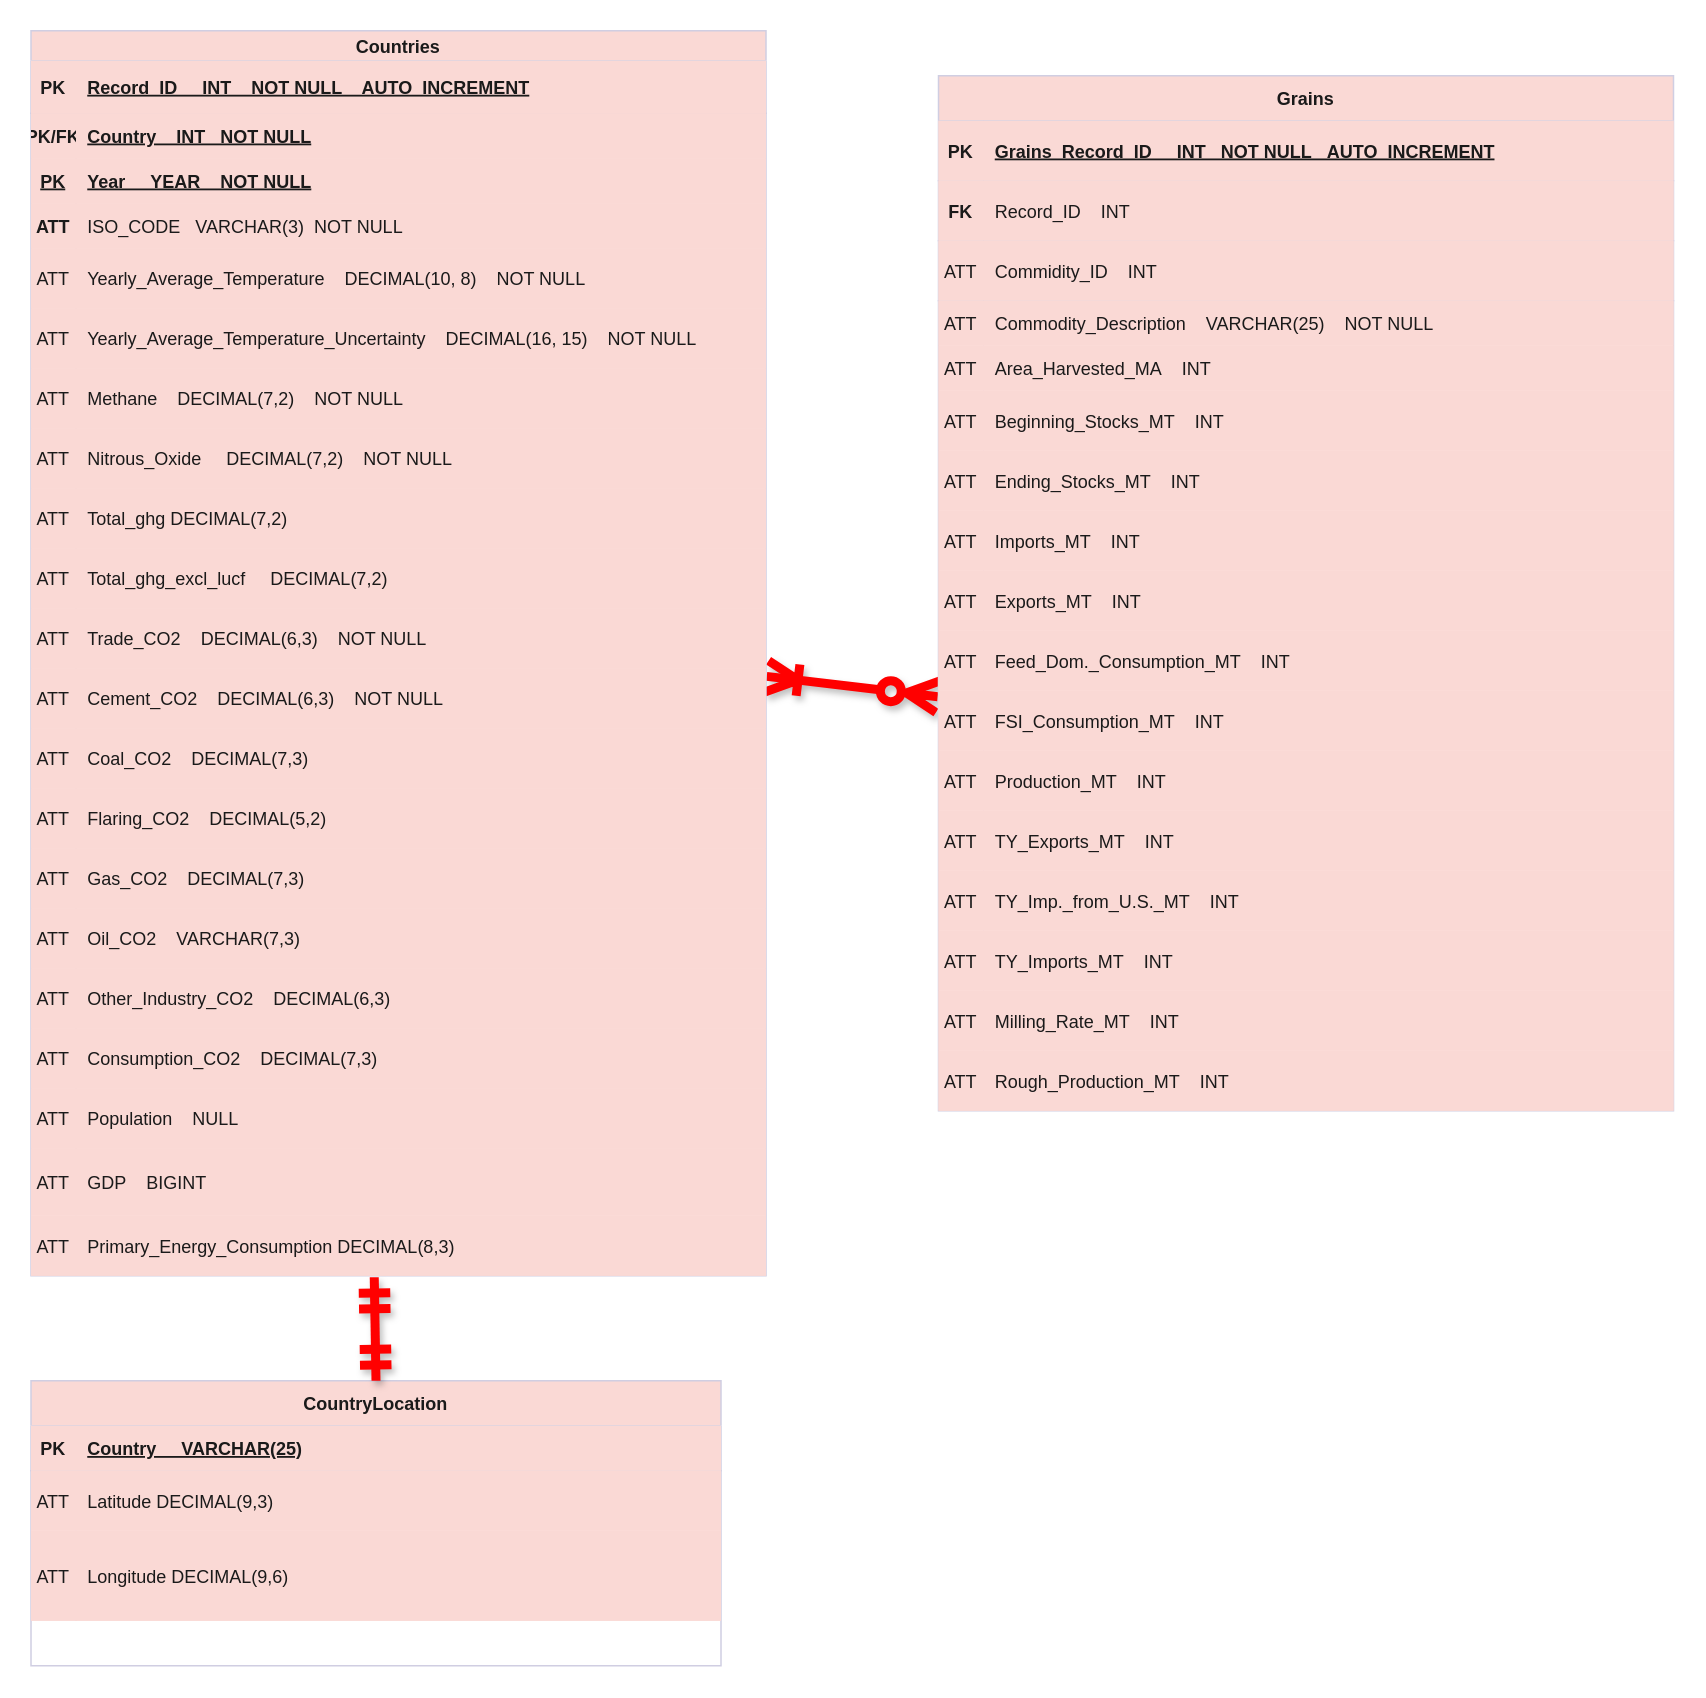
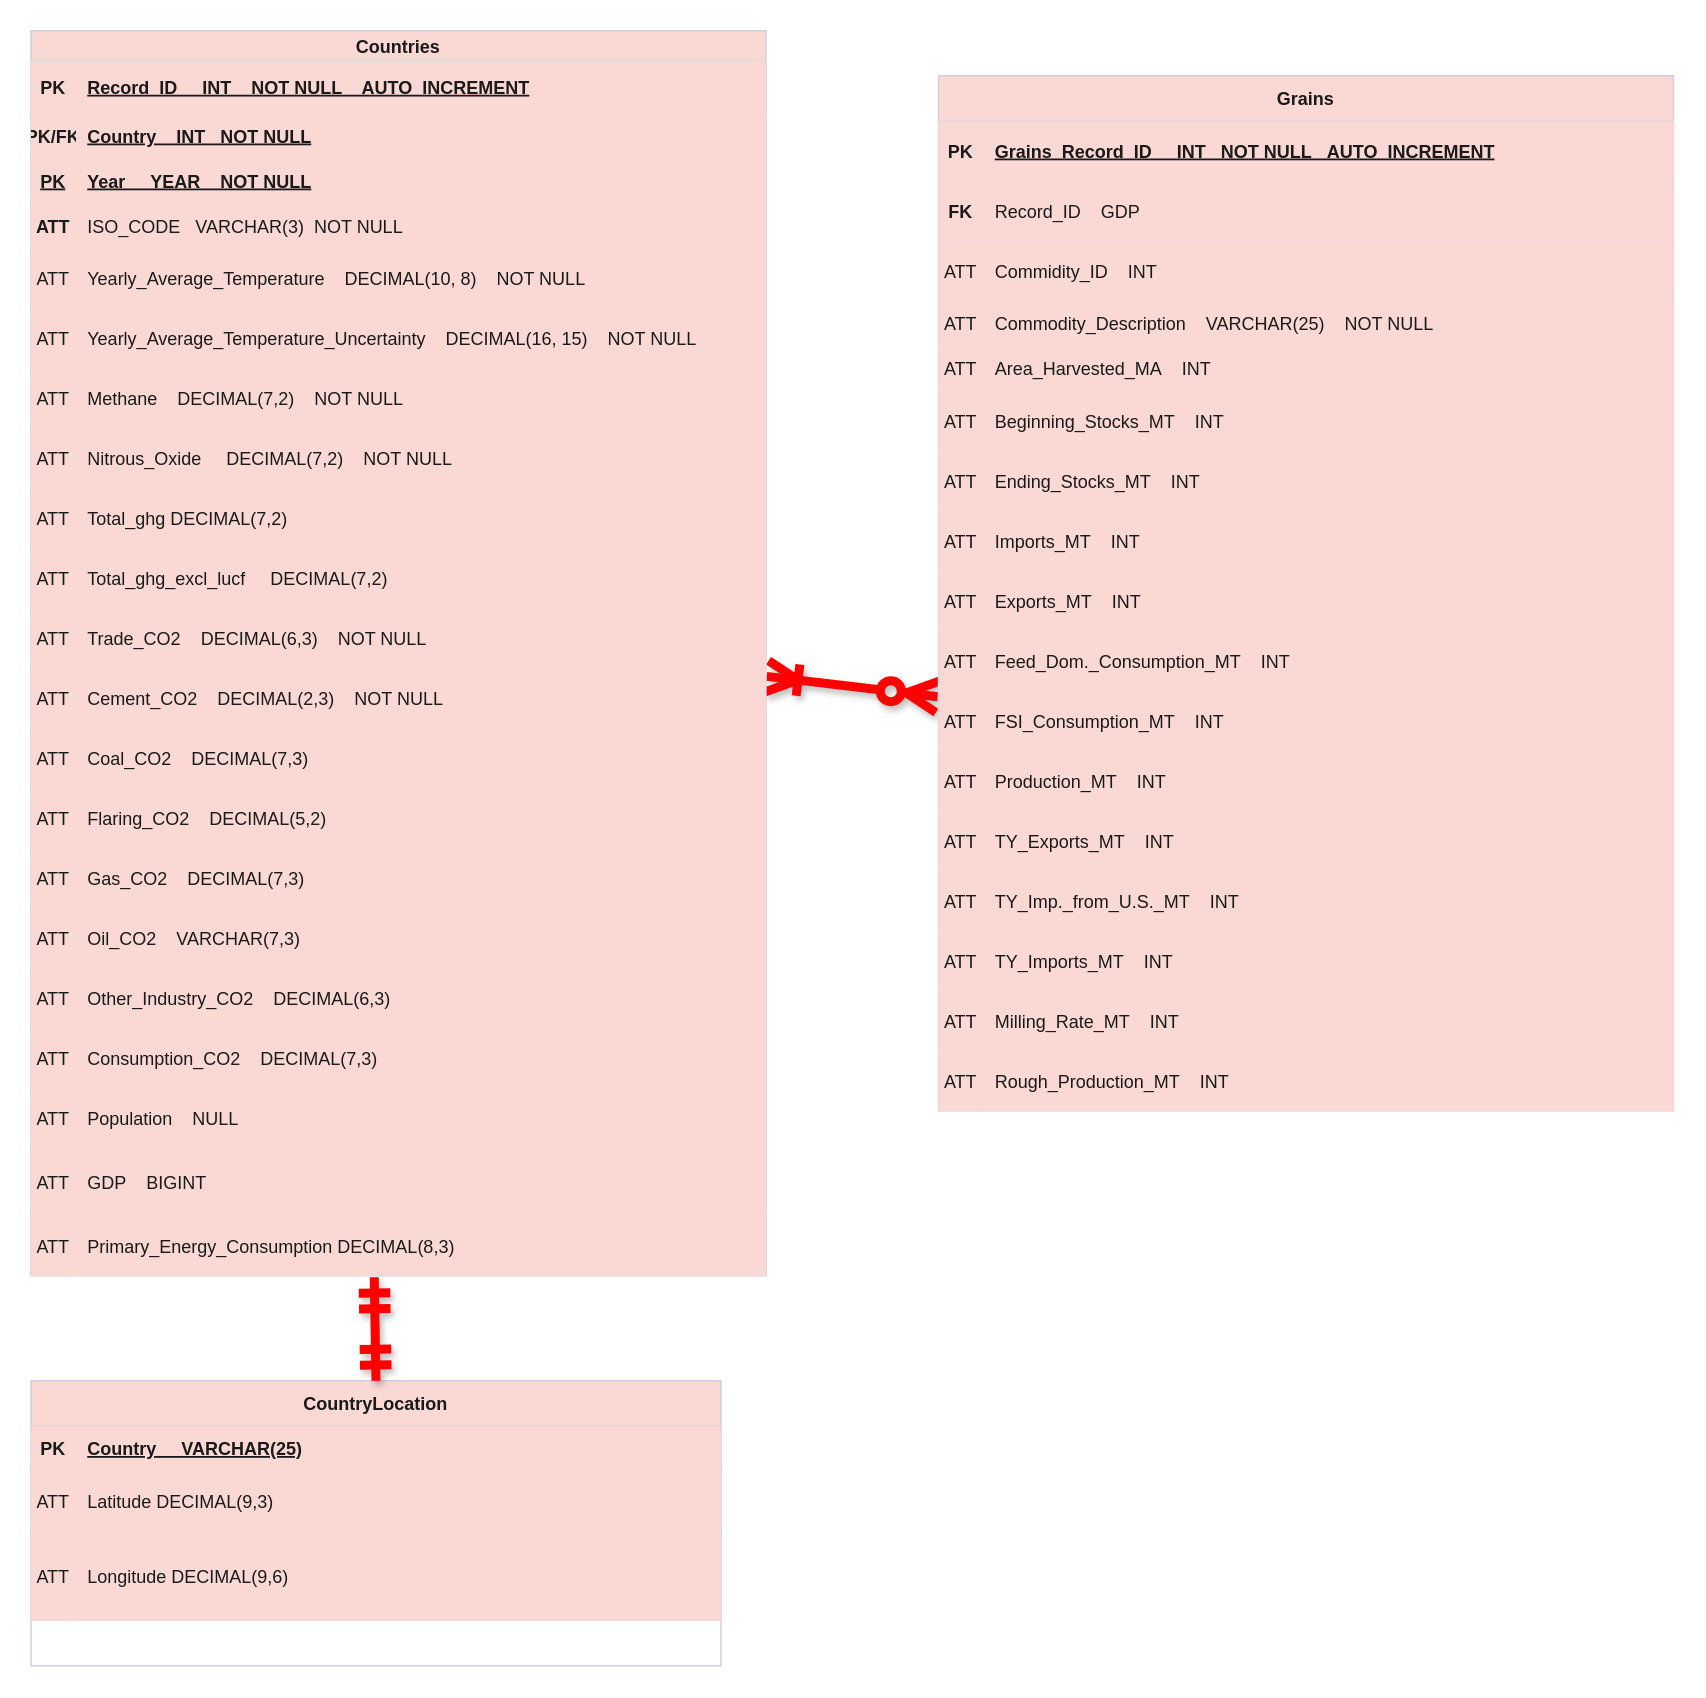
node "Record_ID INT": label "Record_ID INT" -> "Record_ID GDP"
node "Cement_CO2 DECIMAL(6,3) NOT NULL": label "Cement_CO2 DECIMAL(6,3) NOT NULL" -> "Cement_CO2 DECIMAL(2,3) NOT NULL"
